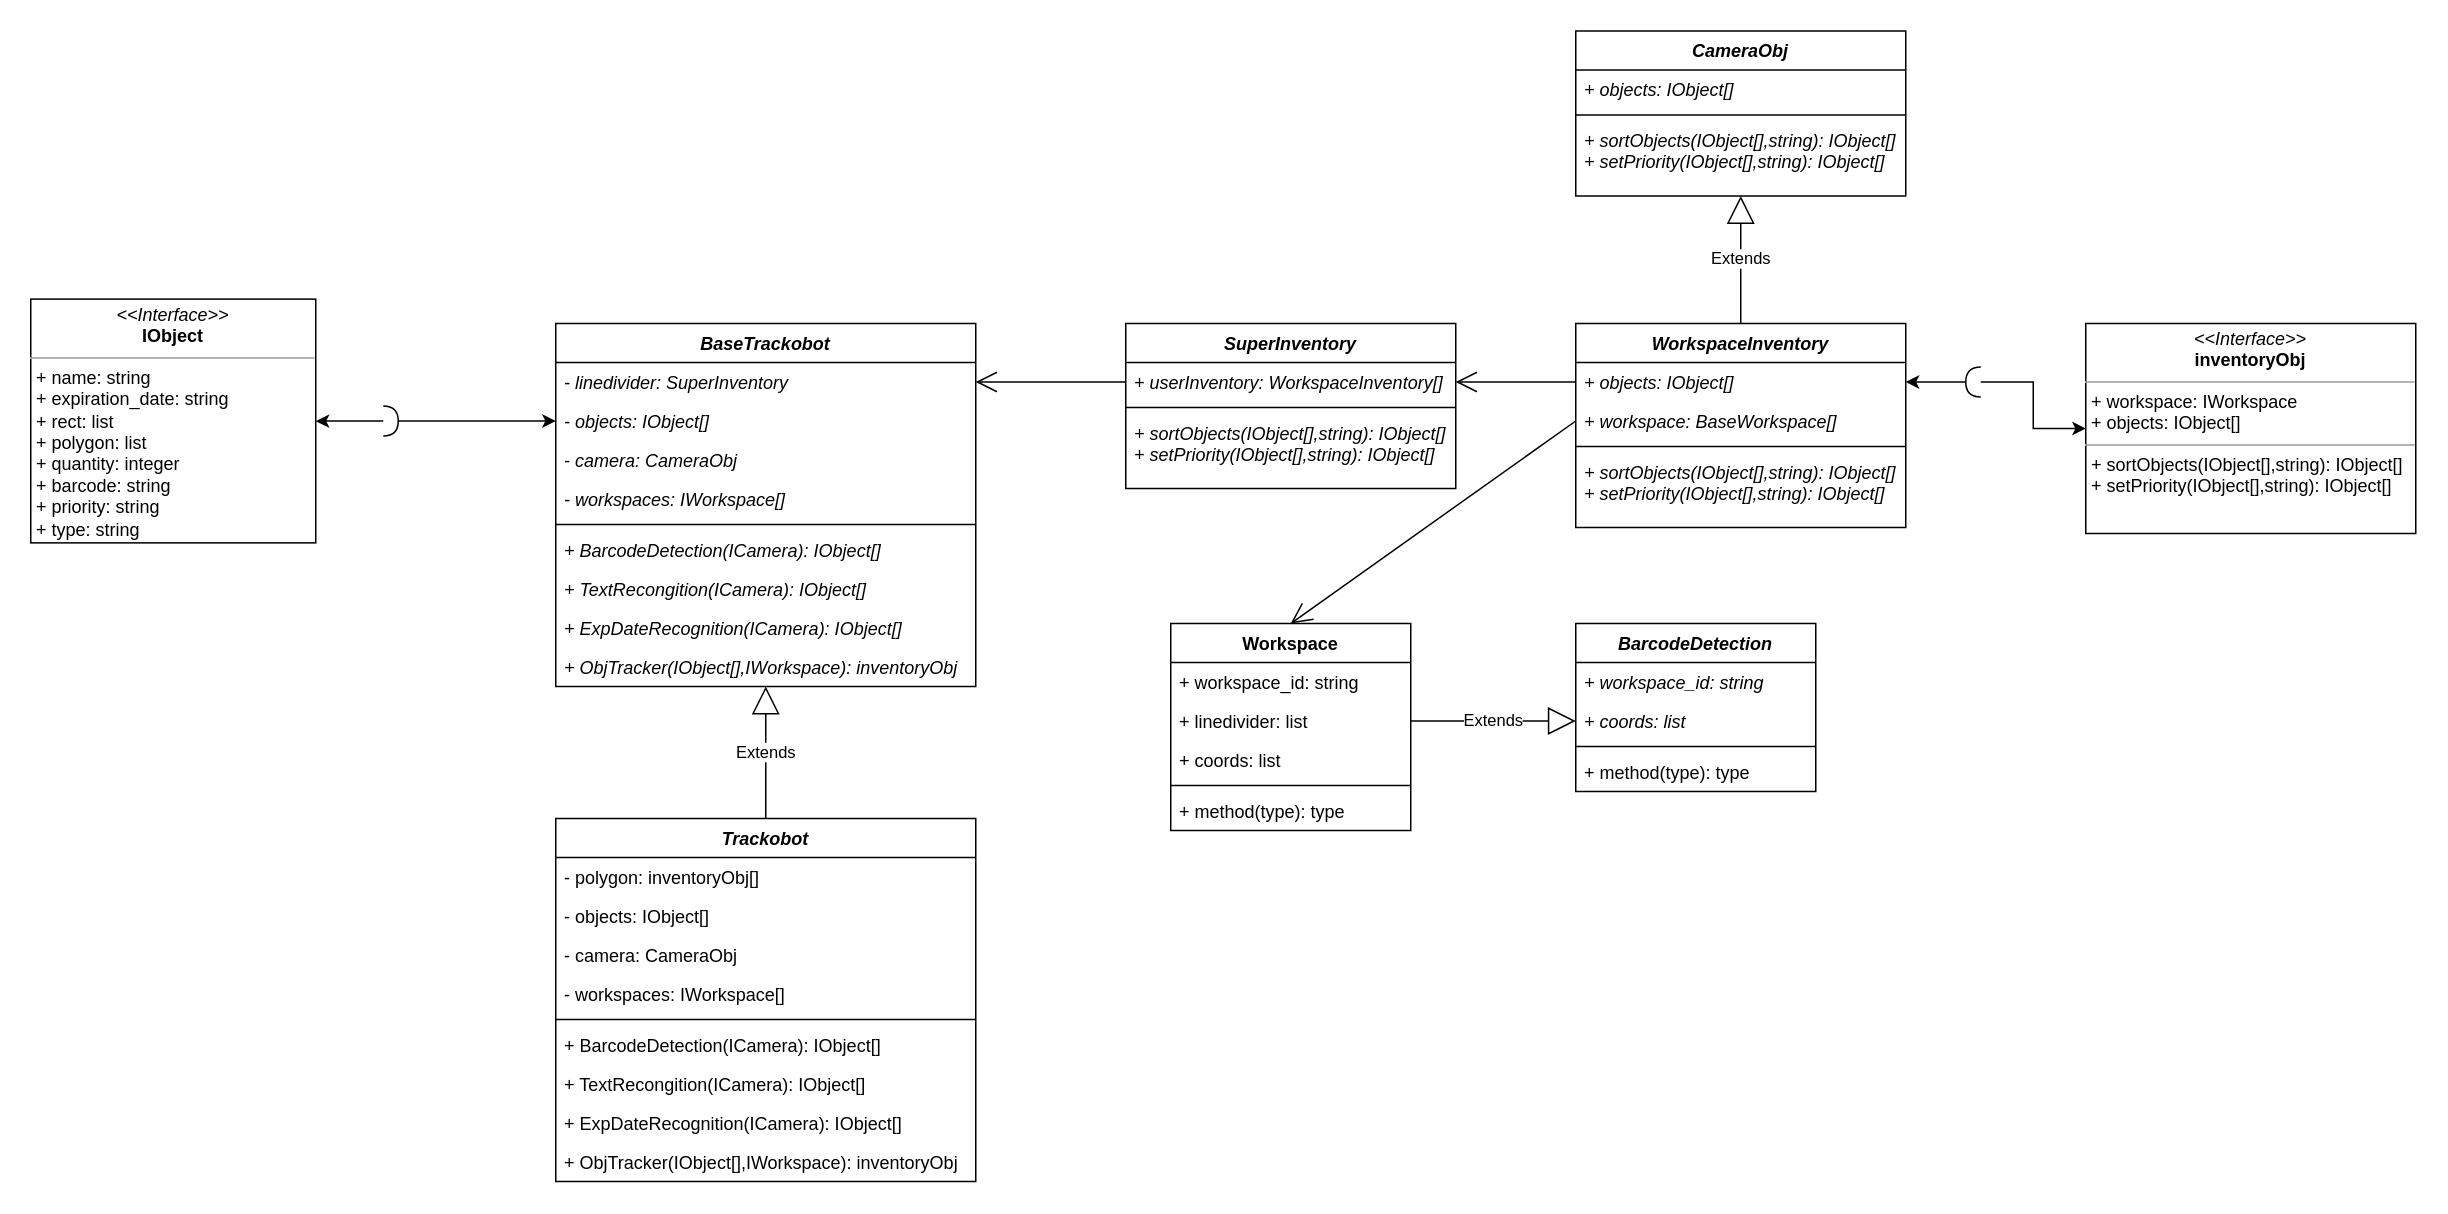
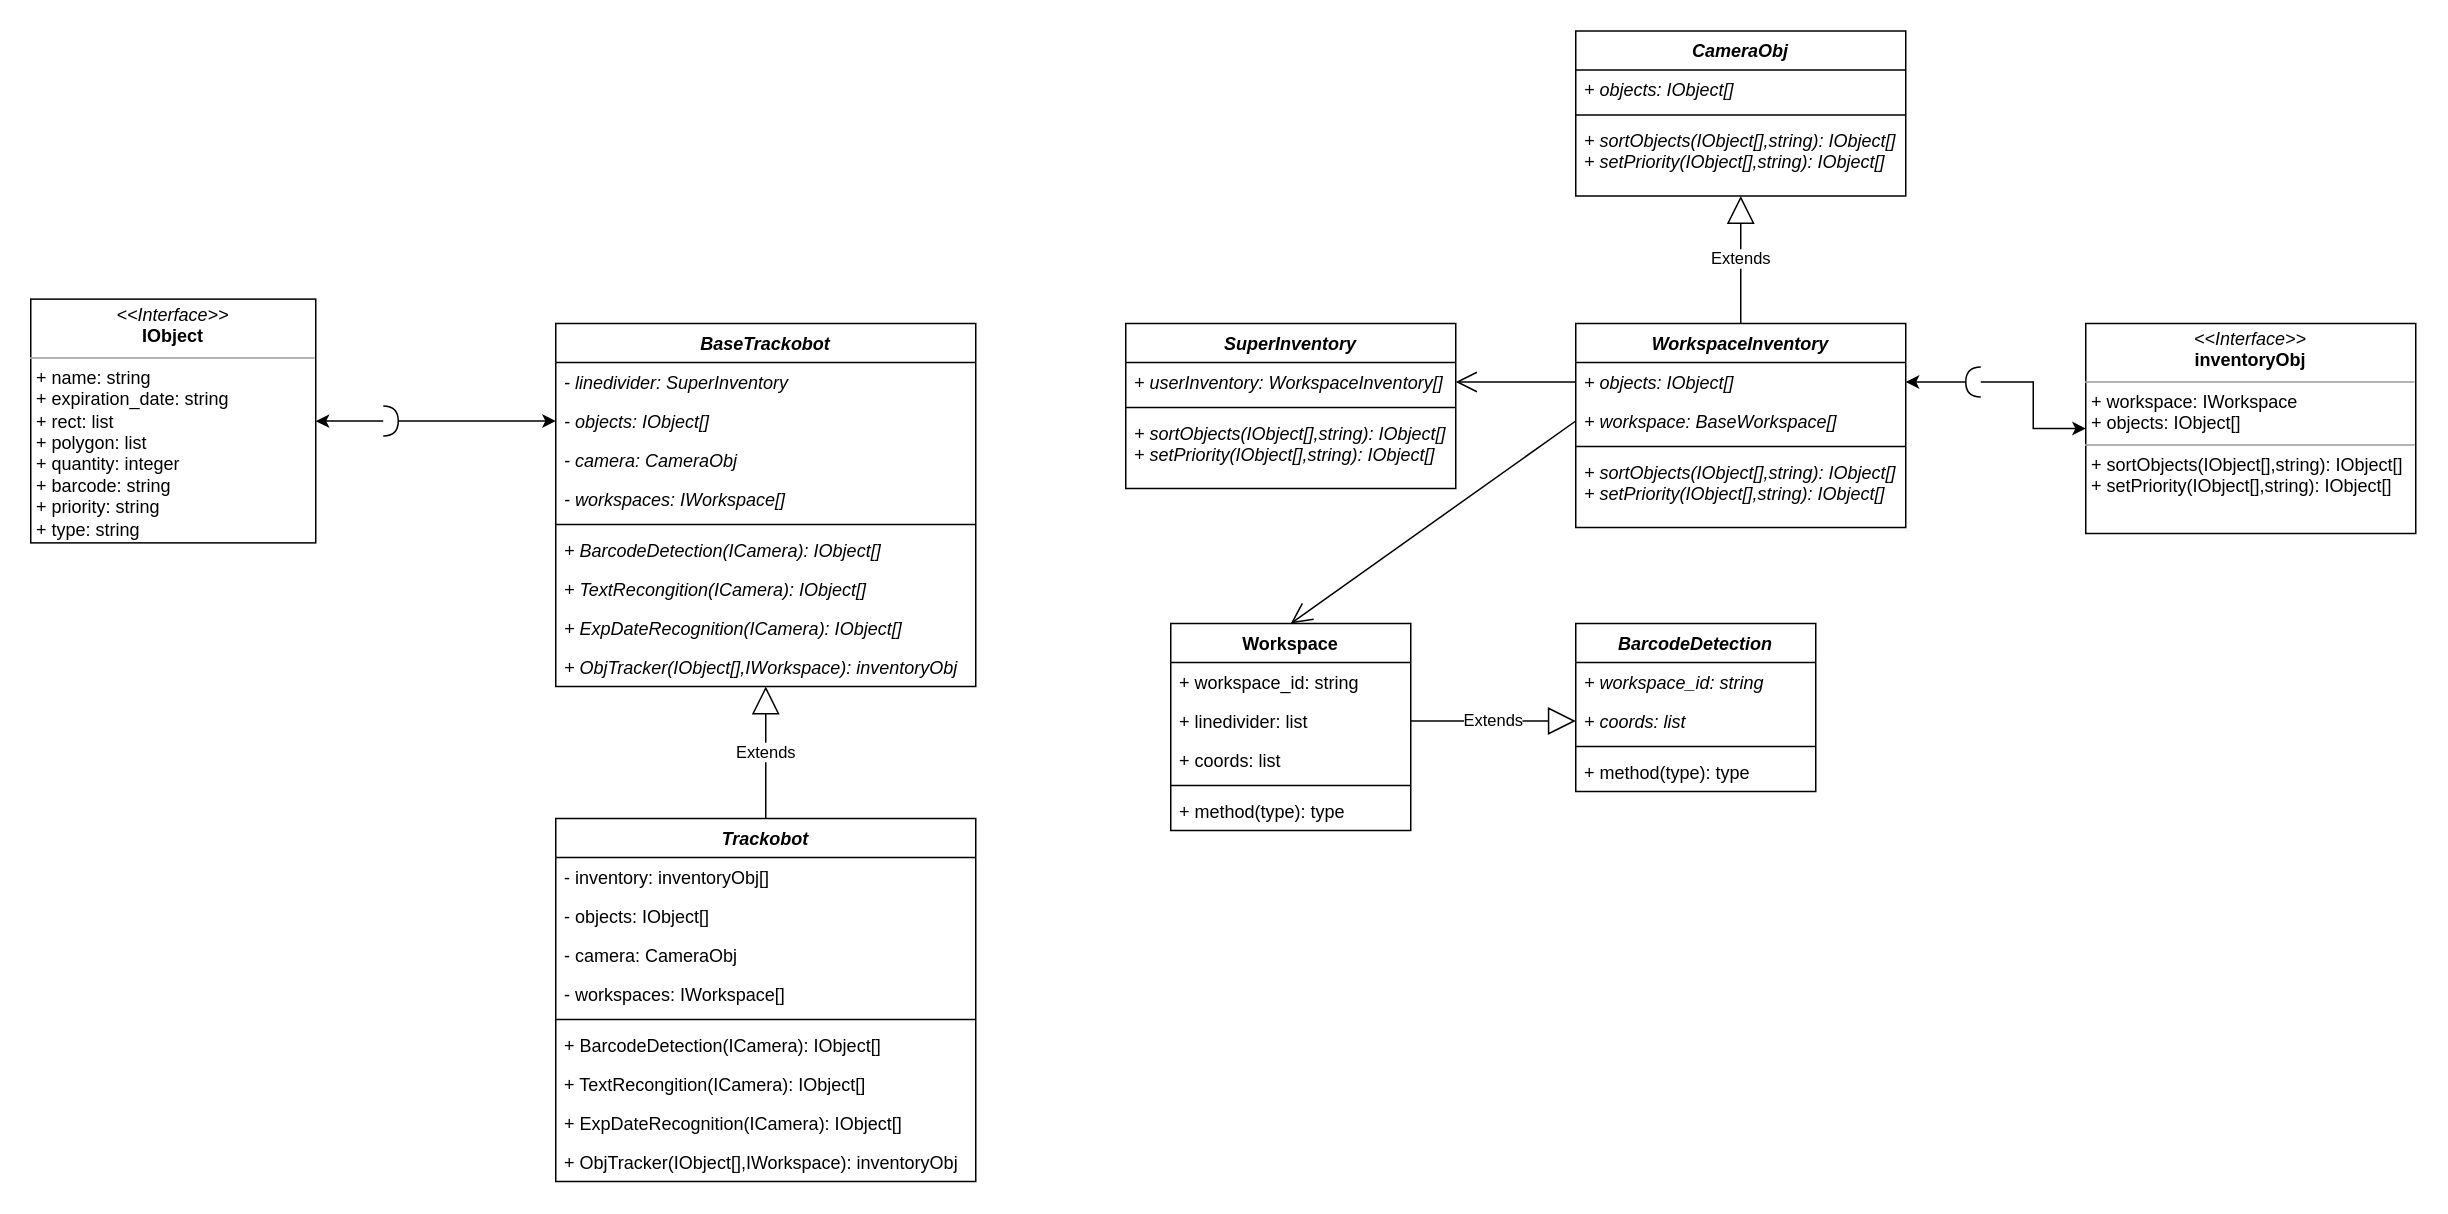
edge "+ userInventory: WorkspaceInventory[]" -> "- linedivider: SuperInventory": removed
node "- polygon: inventoryObj[]": label "- polygon: inventoryObj[]" -> "- inventory: inventoryObj[]"
